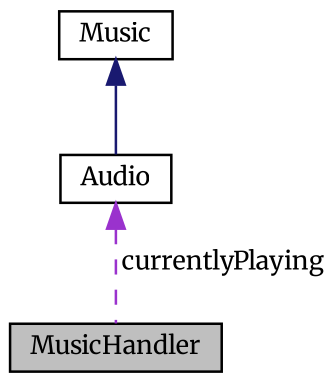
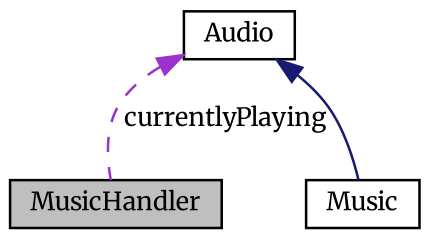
edge "Audio" -> "Music": reversed
